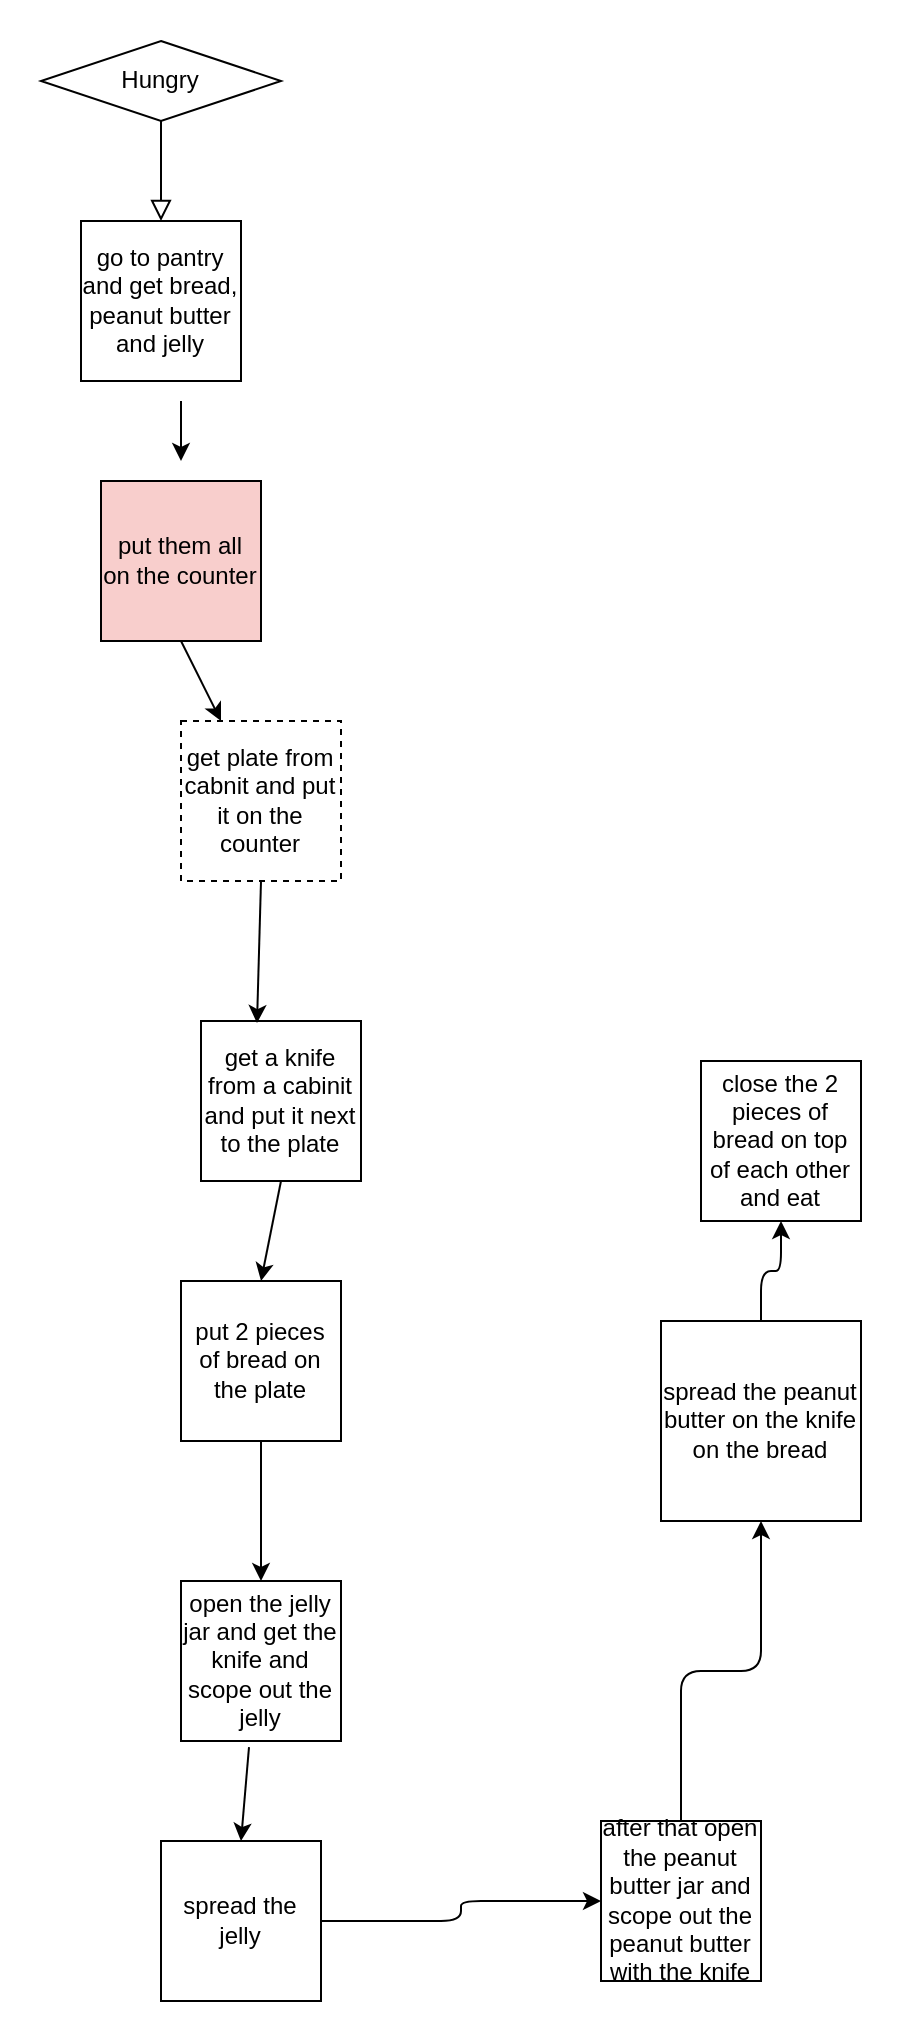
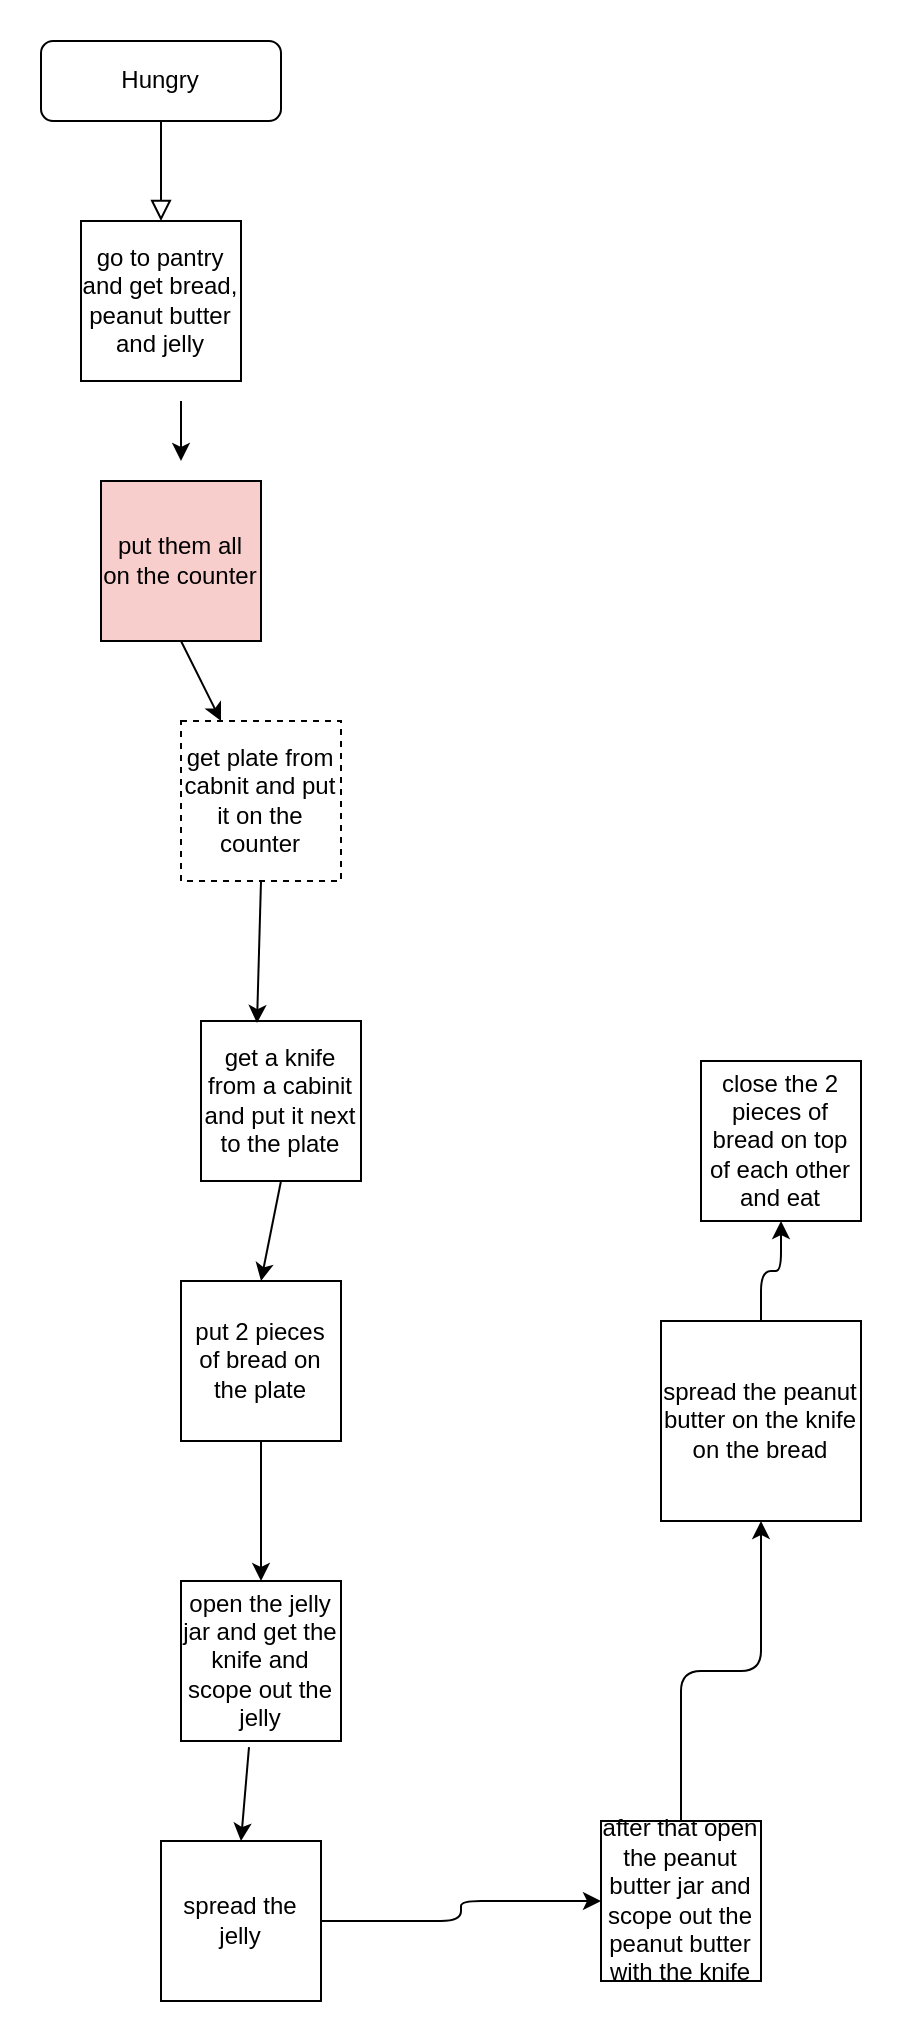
node "Hungry": shape diamond -> rounded rectangle
